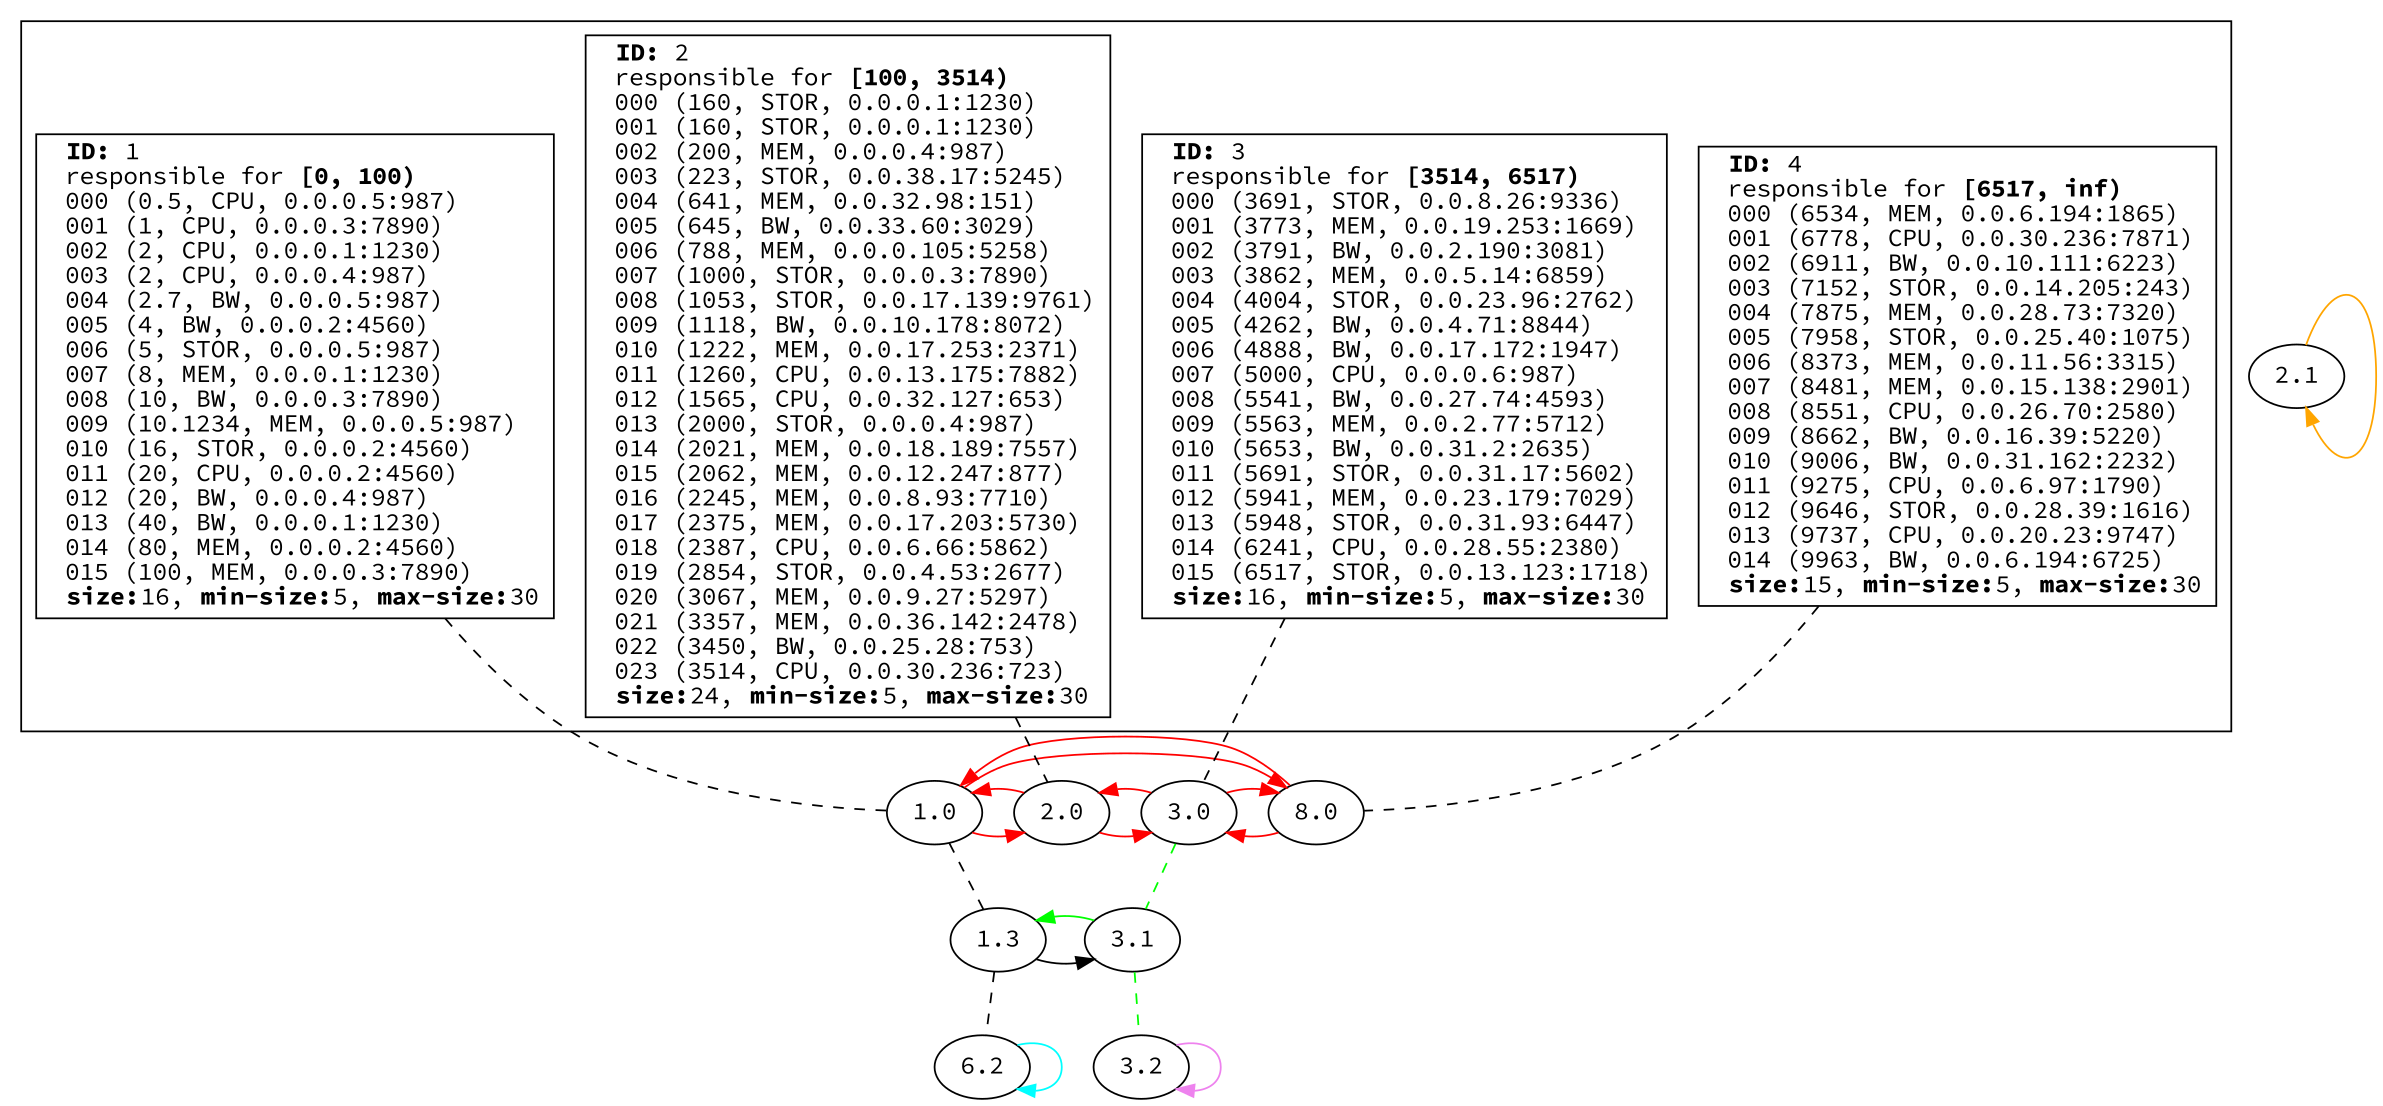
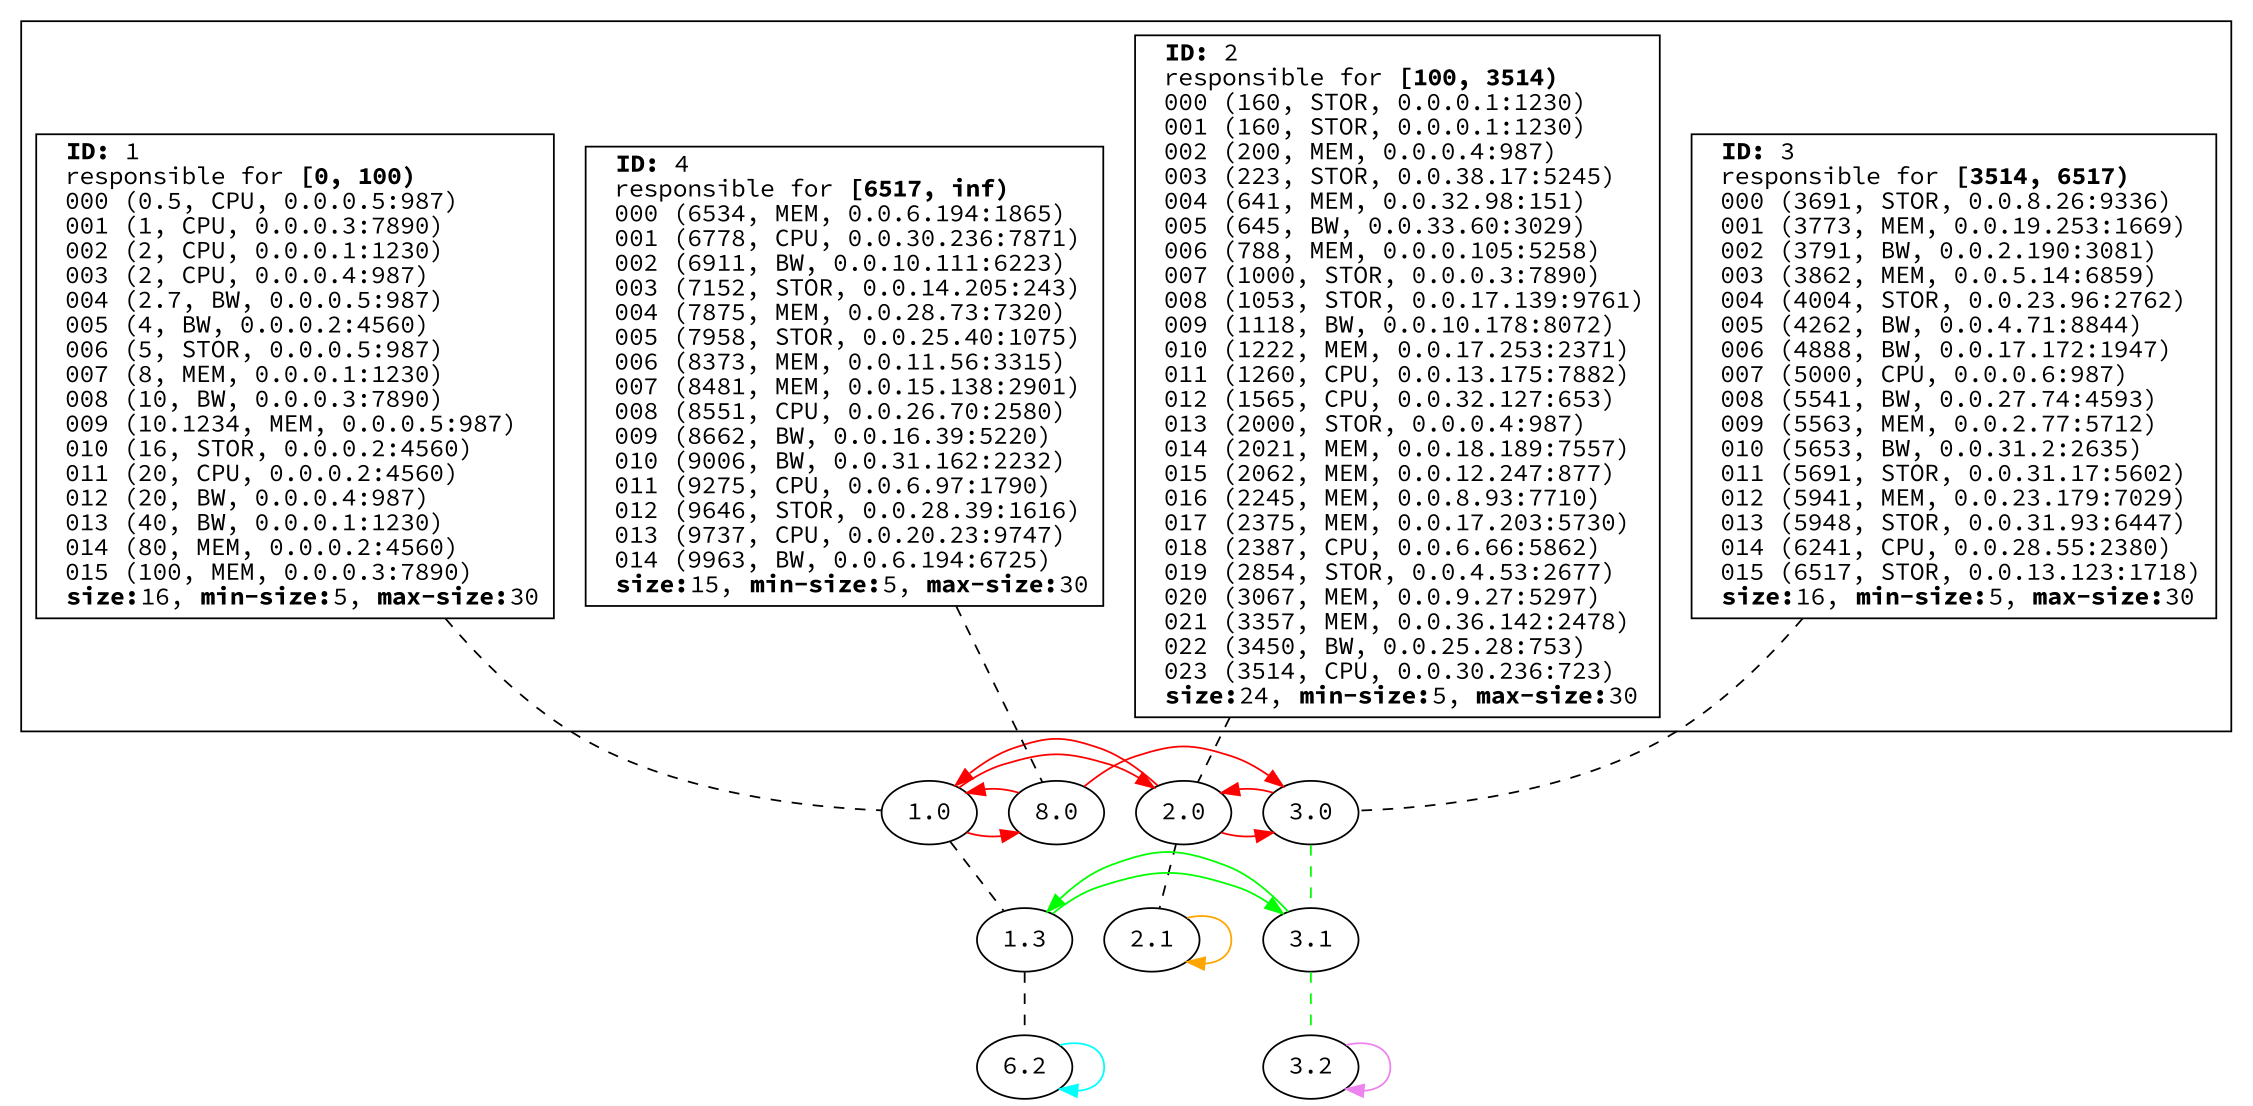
edge "3.0" -> "8.0": removed
edge "2.0" -- "2.1": added
edge "1.3" -> "3.1": color black -> green
